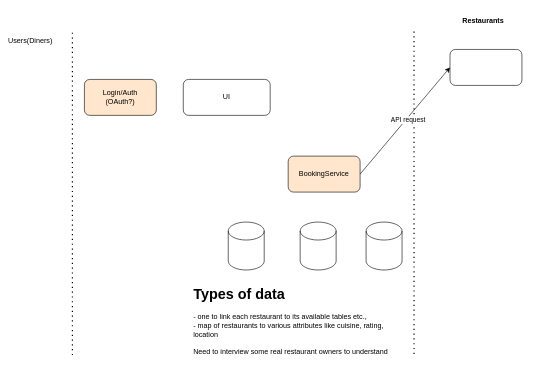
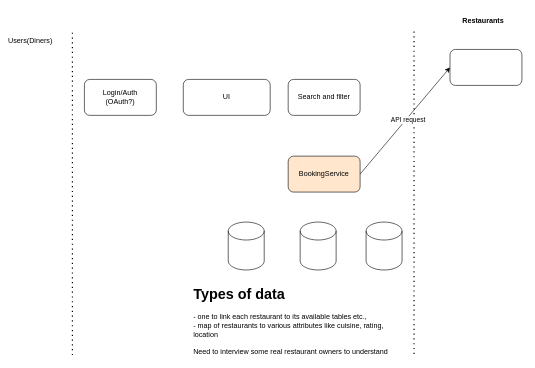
node "Login/Auth (OAuth?)": fillcolor #ffe6cc -> #ffffff
node "Search and filter": added
